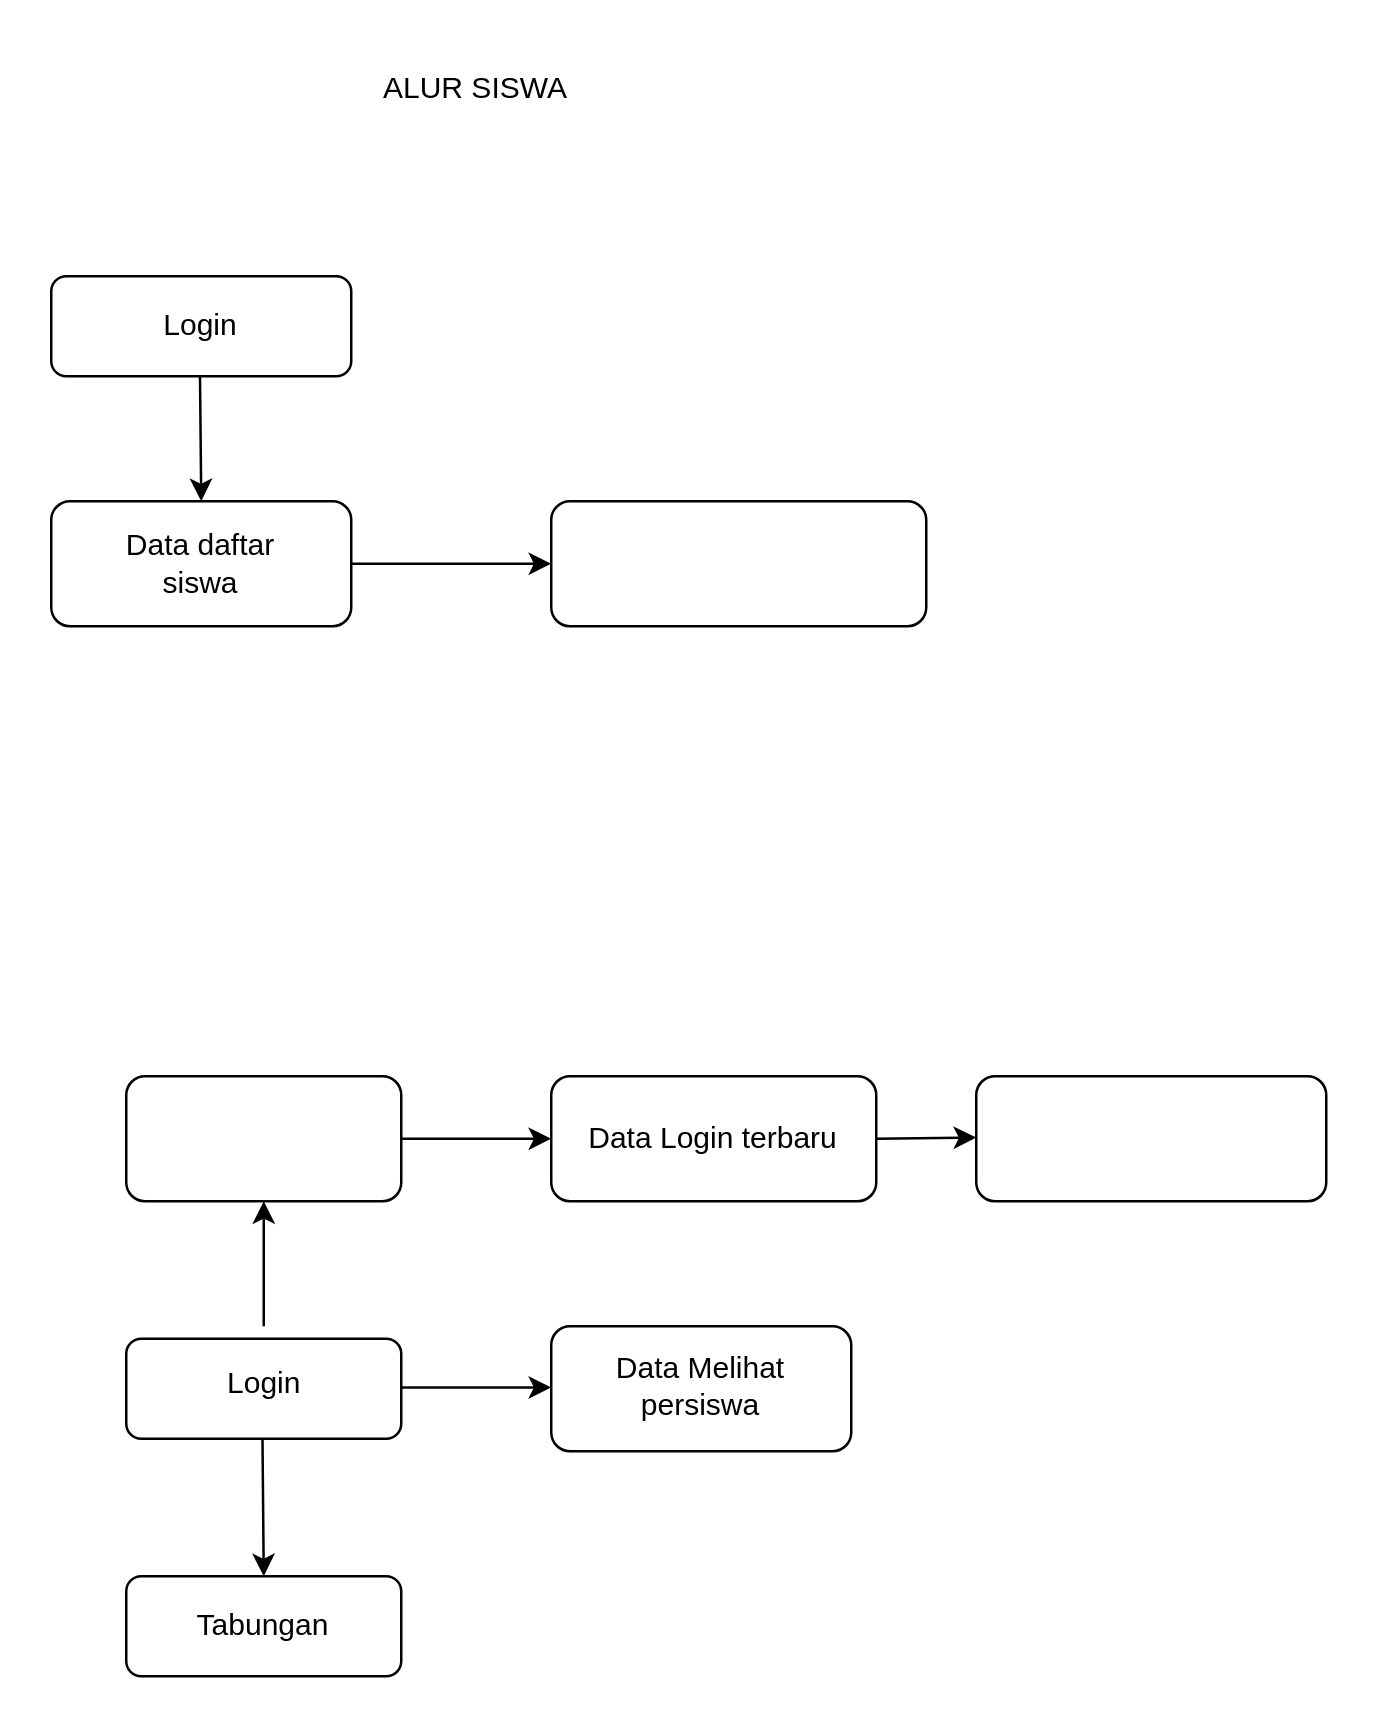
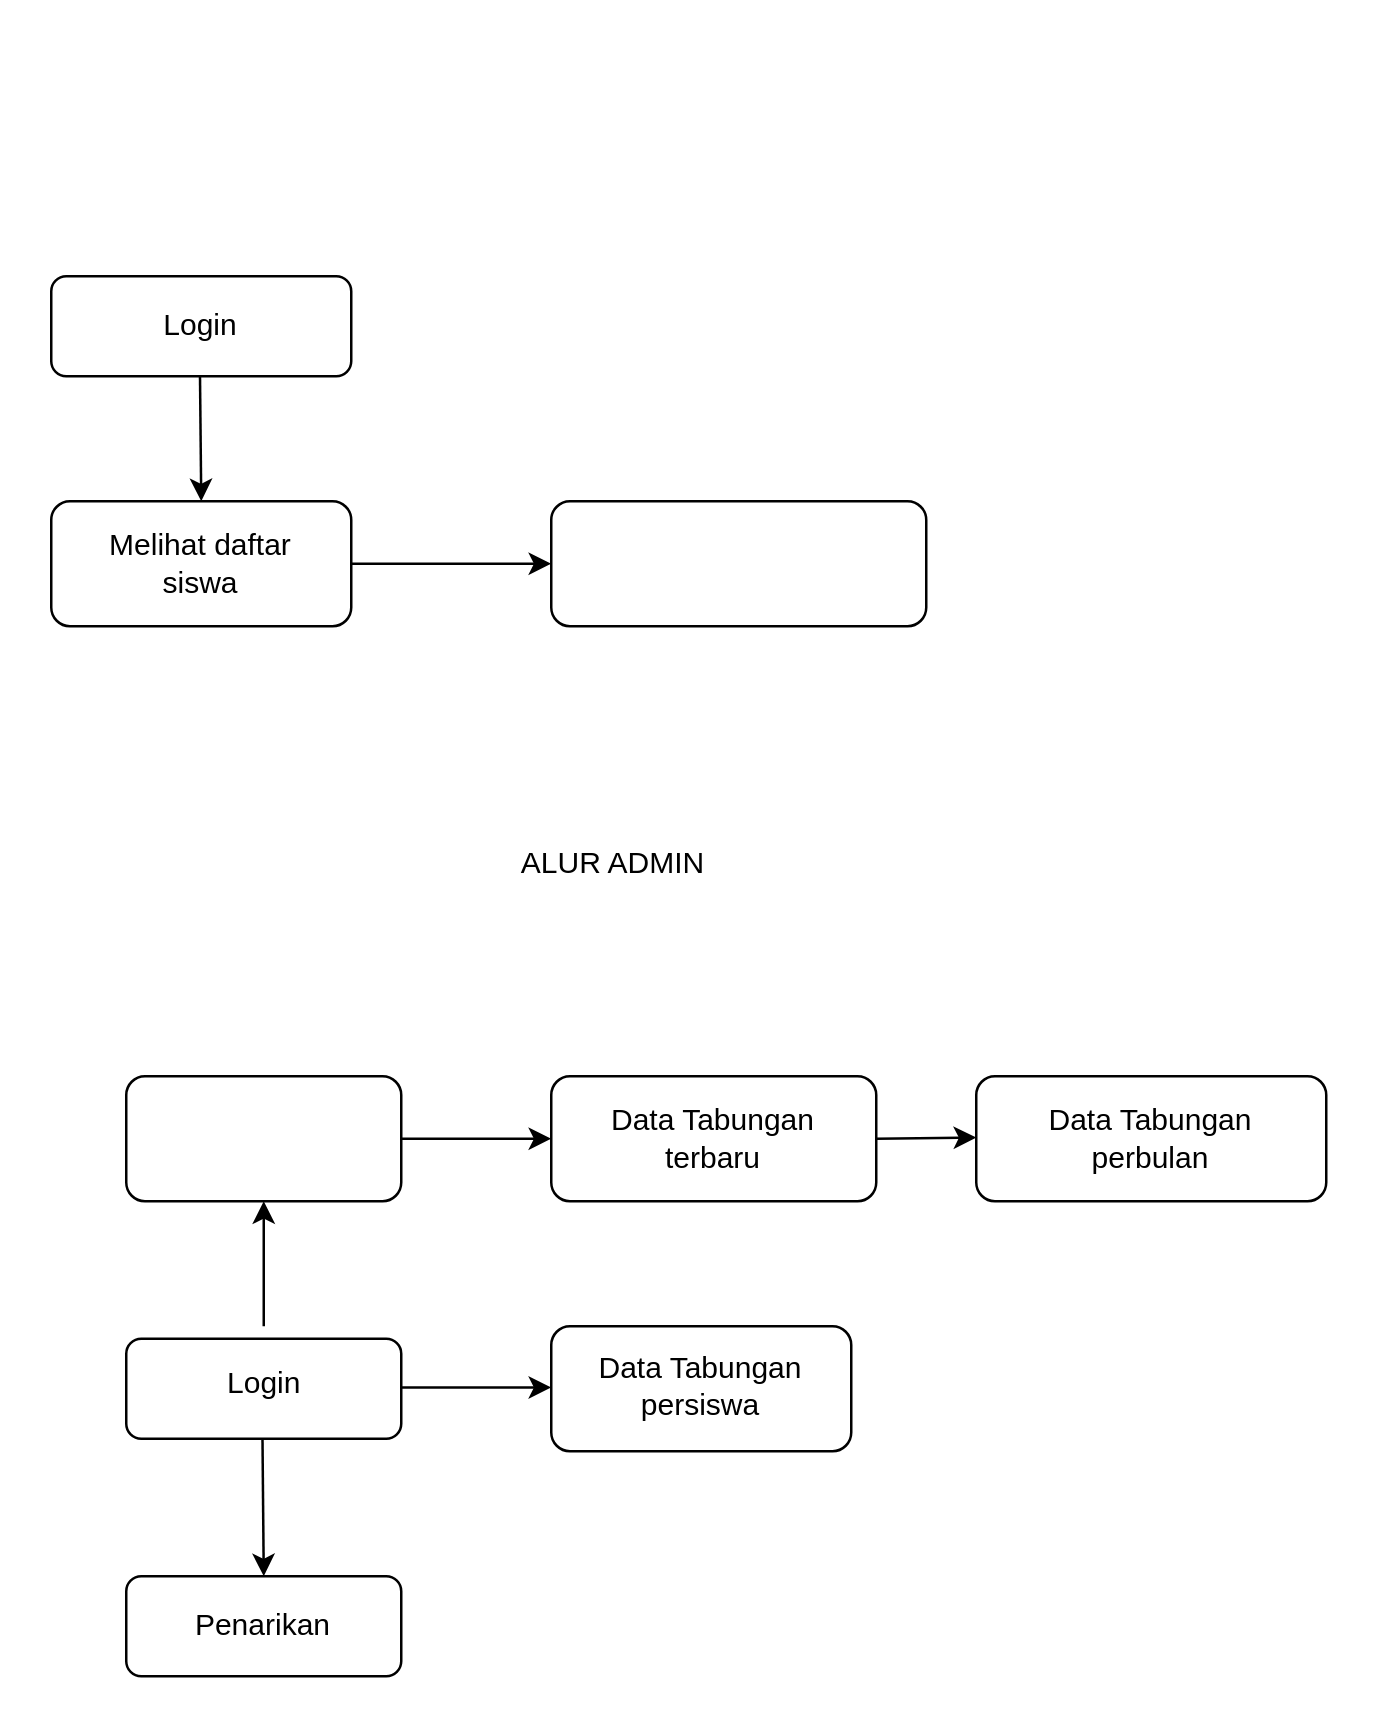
node "ALUR SISWA": removed
node "Data daftar siswa": label "Data daftar siswa" -> "Melihat daftar siswa"
node "ALUR ADMIN": added
node "Data Login terbaru": label "Data Login terbaru" -> "Data Tabungan terbaru"
node "Data Tabungan perbulan": added
node "Data Melihat persiswa": label "Data Melihat persiswa" -> "Data Tabungan persiswa"
node "Tabungan": label "Tabungan" -> "Penarikan"
